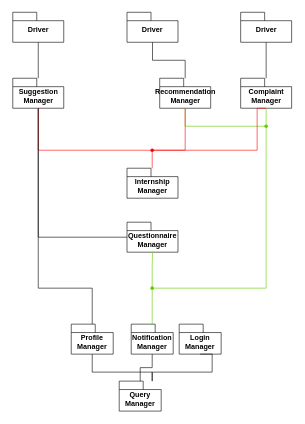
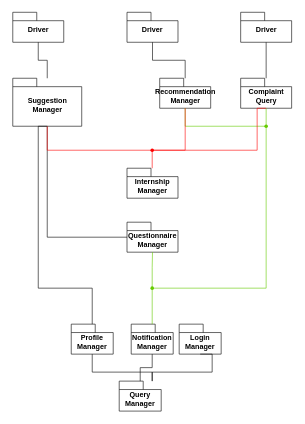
node "Suggestion Manager": size 51x30 -> 69x48
node "Complaint Manager": label "Complaint Manager" -> "Complaint Query"
